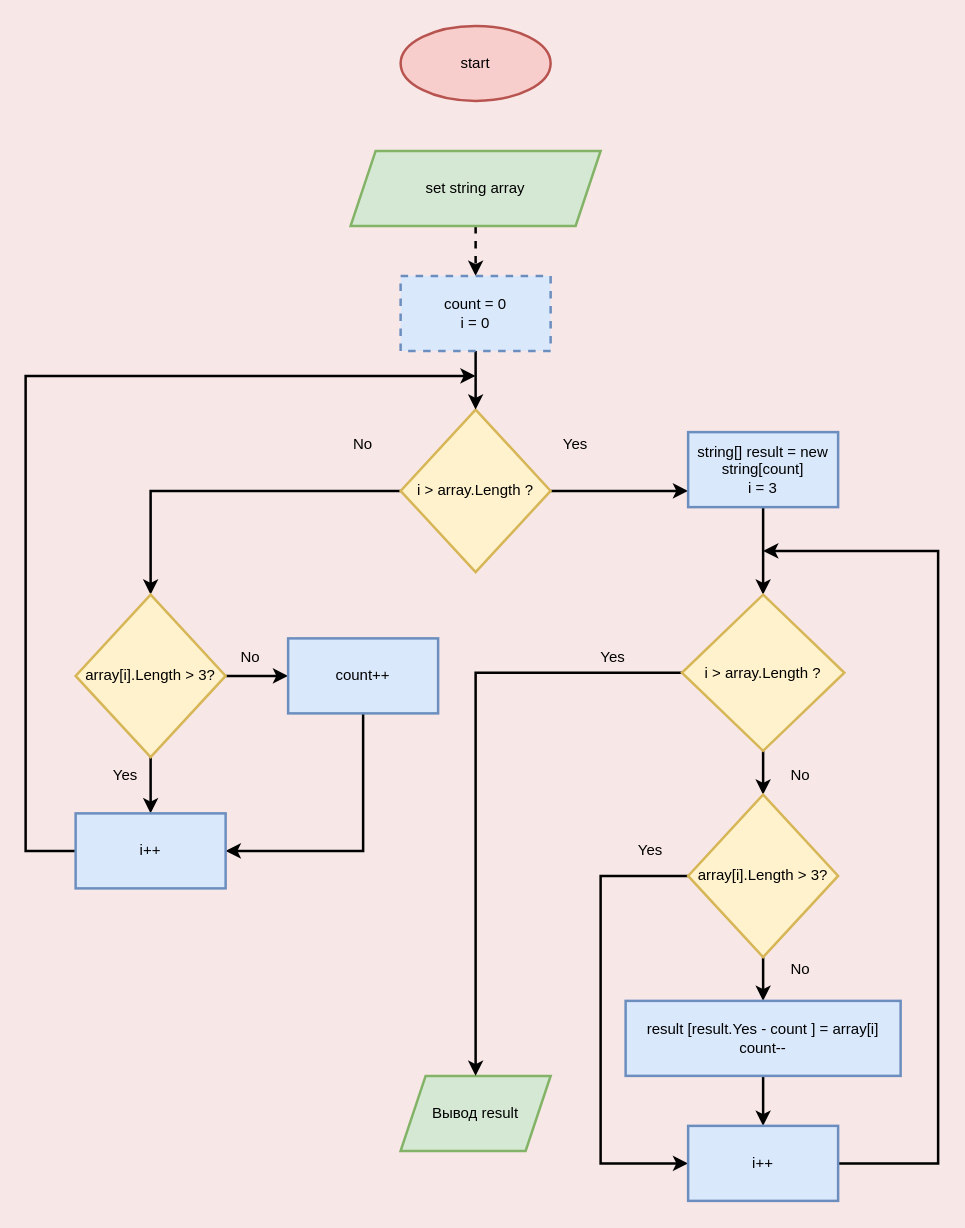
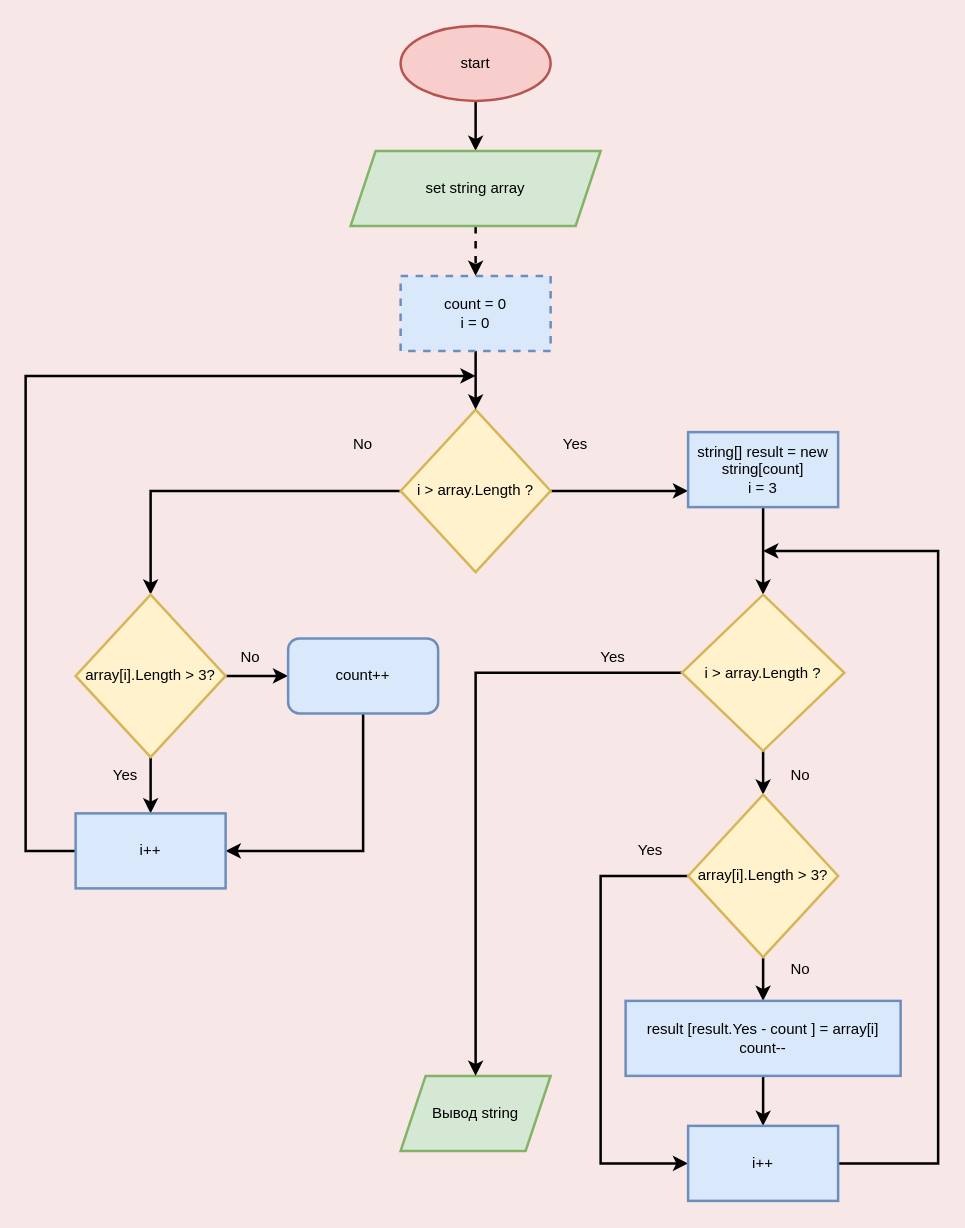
edge "start" -> "set string array": added
node "count++": shape rectangle -> rounded rectangle
node "Вывод result": label "Вывод result" -> "Вывод string"
